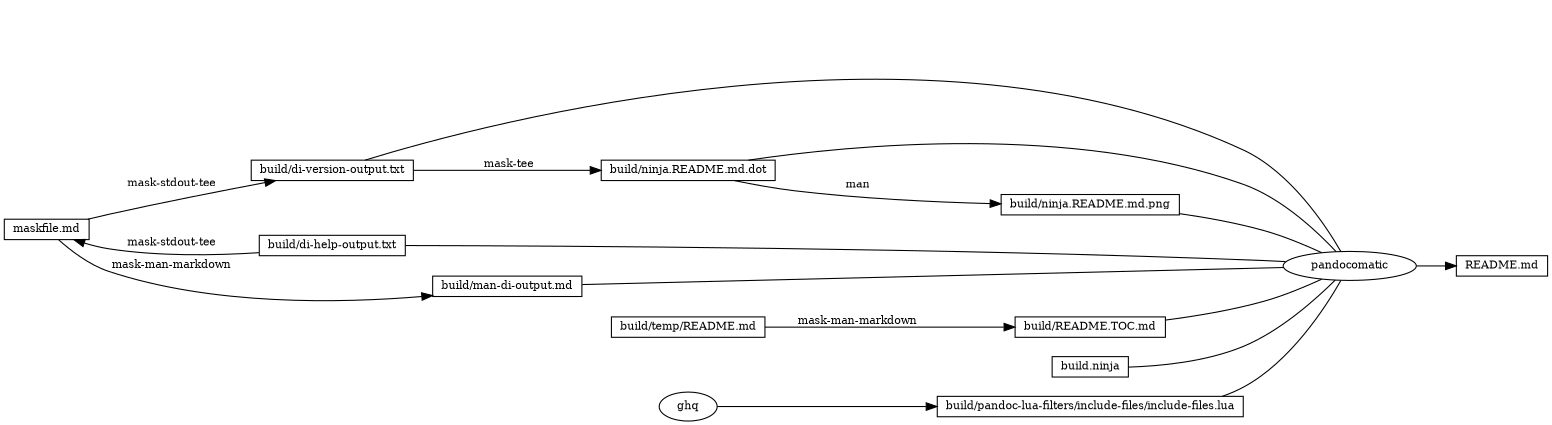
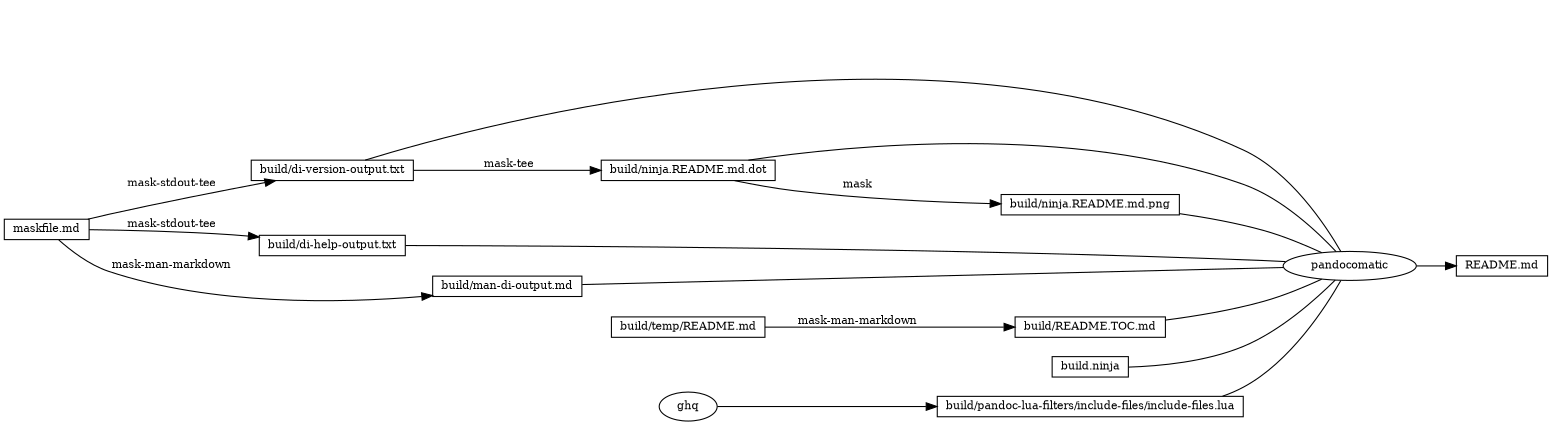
edge "build/ninja.README.md.dot" -> "build/ninja.README.md.png": label " man" -> " mask"
edge "build/di-help-output.txt" -> "maskfile.md": reversed
